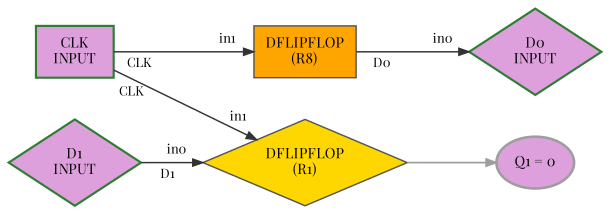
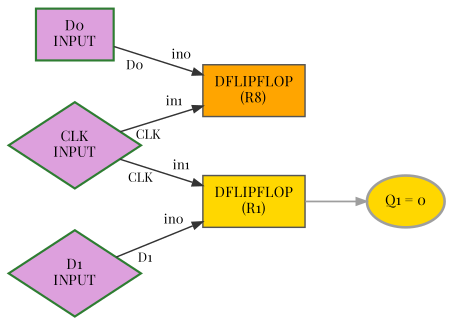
node "CLK INPUT": shape box -> diamond
edge "DFLIPFLOP (R8)" -> "D0 INPUT": reversed
node "D0 INPUT": shape diamond -> box
node "DFLIPFLOP (R1)": shape diamond -> box
node "Q1 = 0": fillcolor plum -> gold
